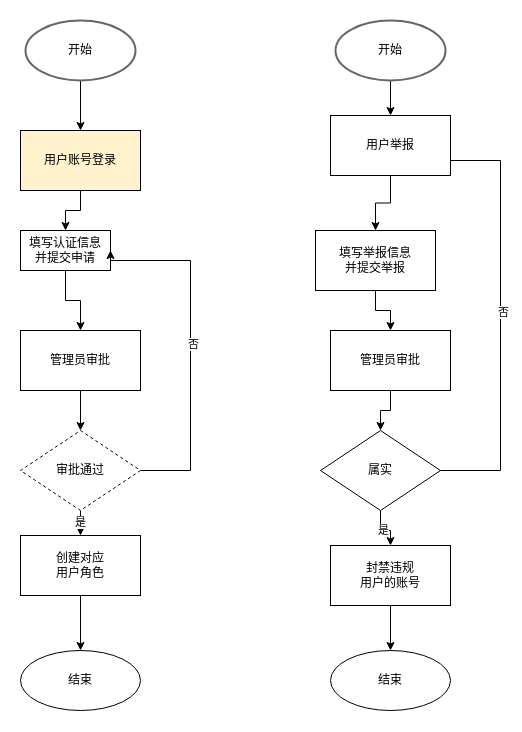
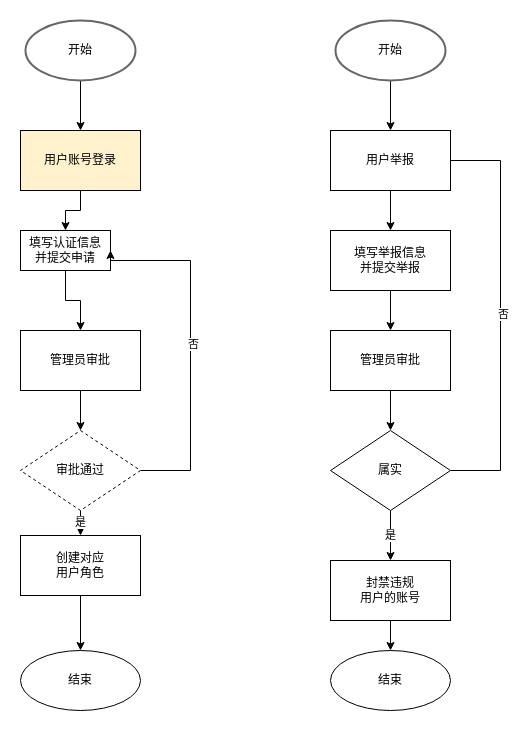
node "用户举报": moved (391, 146) -> (391, 161)
node "填写举报信息 并提交举报": moved (376, 261) -> (391, 261)
node "属实": moved (381, 471) -> (391, 471)
node "封禁违规 用户的账号": moved (391, 576) -> (391, 591)
